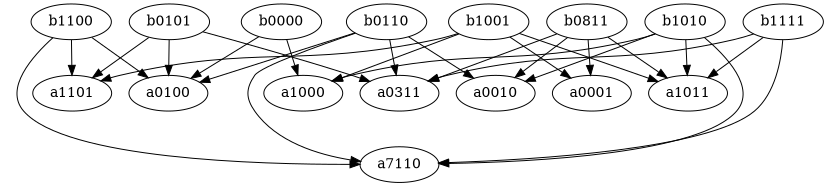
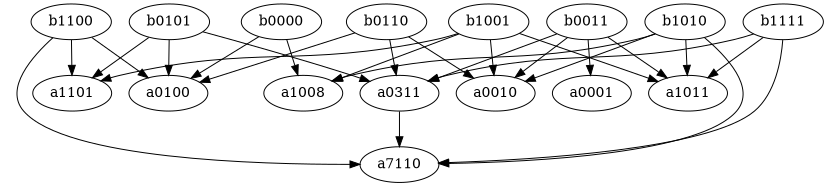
node "b0811": label "b0811" -> "b0011"
edge "b1001" -> "a0001": now "b1001" -> "a0010"
node "a1000": label "a1000" -> "a1008"
edge "b0110" -> "a7110": now "a0311" -> "a7110"
